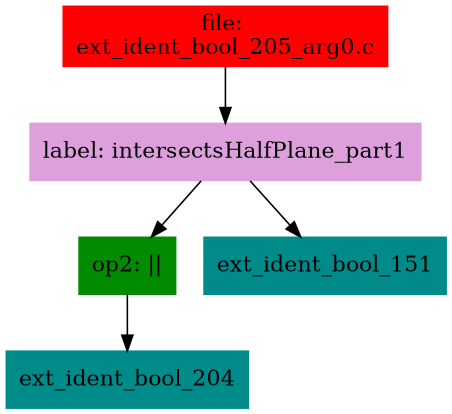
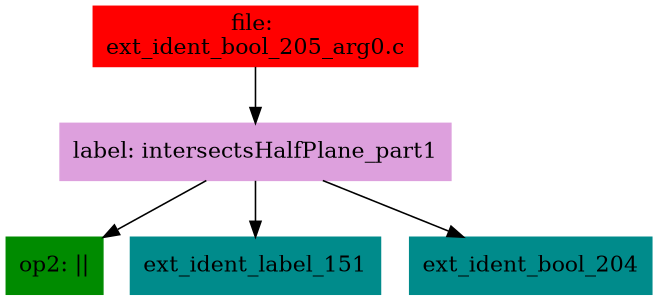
node "ext_ident_bool_151": label "ext_ident_bool_151" -> "ext_ident_label_151"
edge "op2: ||" -> "ext_ident_bool_204": now "label: intersectsHalfPlane_part1" -> "ext_ident_bool_204"
